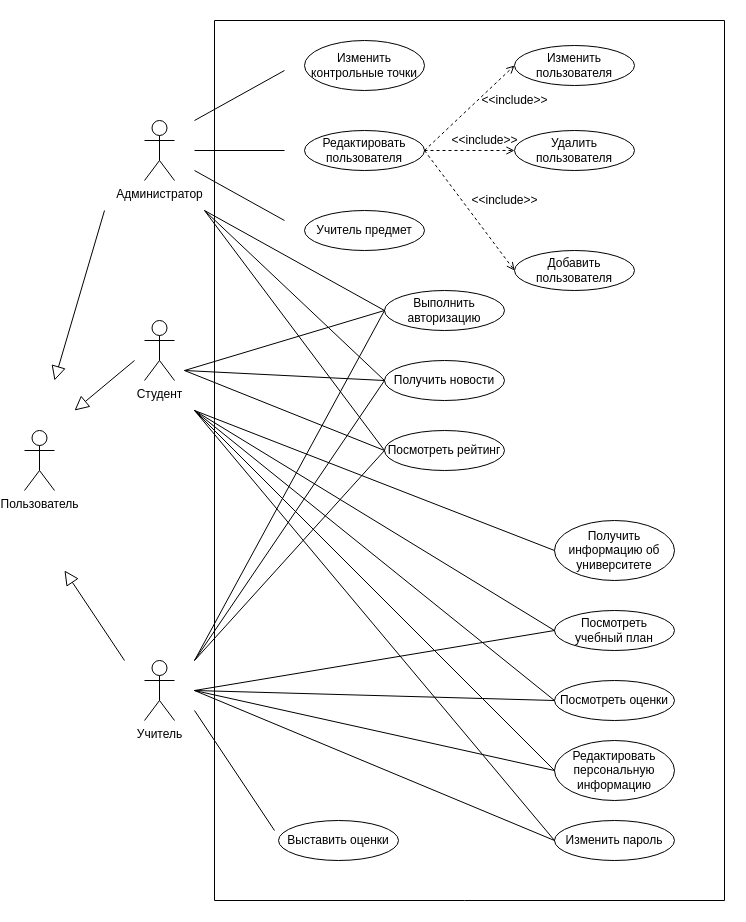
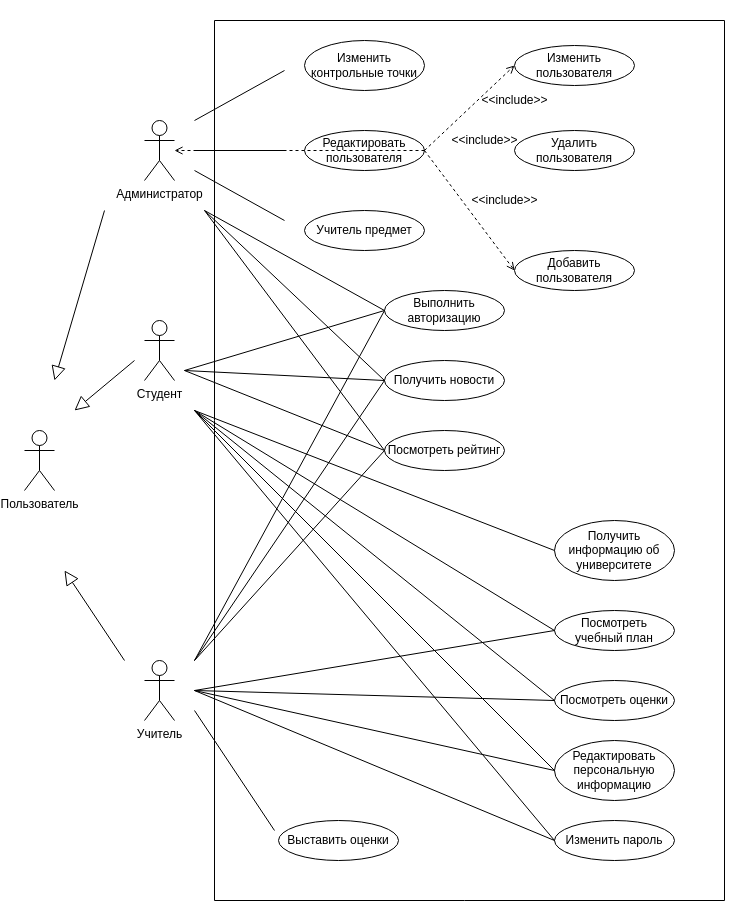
edge "Редактировать пользователя" -> "Удалить пользователя": now "Редактировать пользователя" -> "Администратор"
